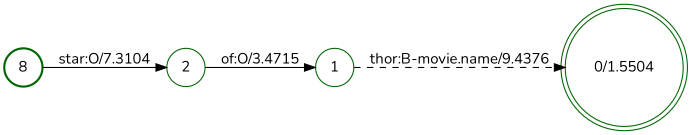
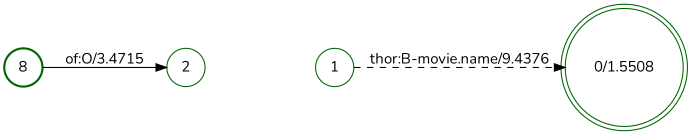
edge "8" -> "2": label "star:O/7.3104" -> "of:O/3.4715"
edge "2" -> "1": removed, label "of:O/3.4715"
node "0/1.5504": label "0/1.5504" -> "0/1.5508"
